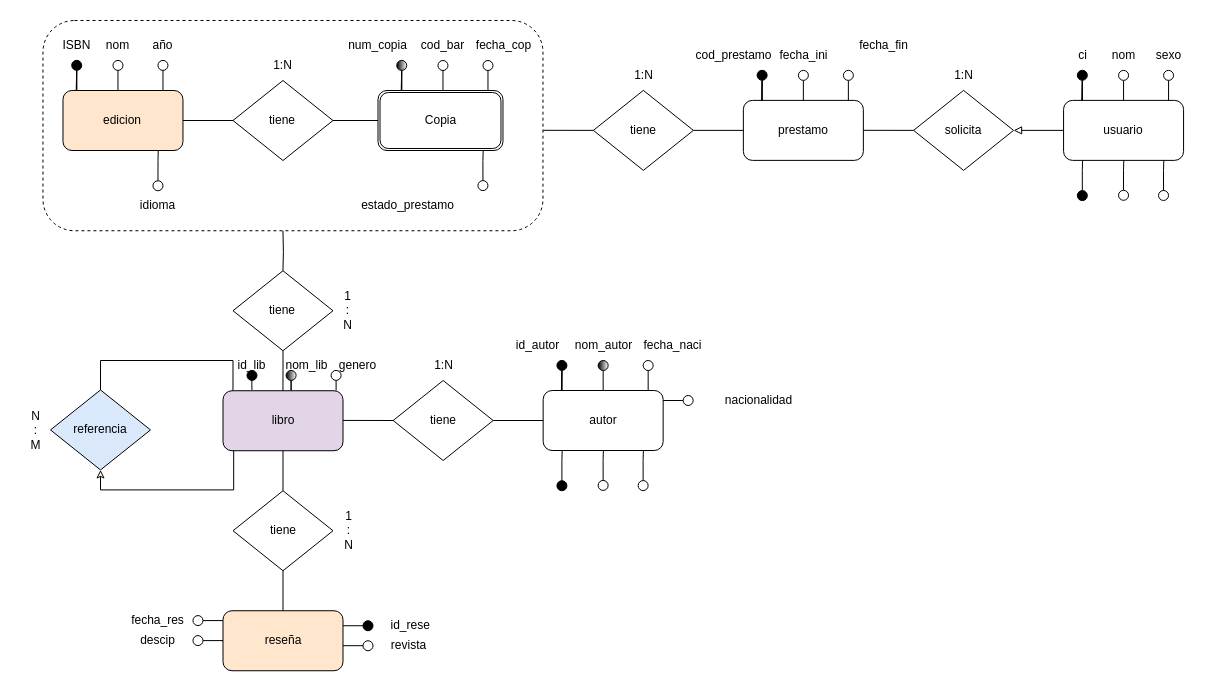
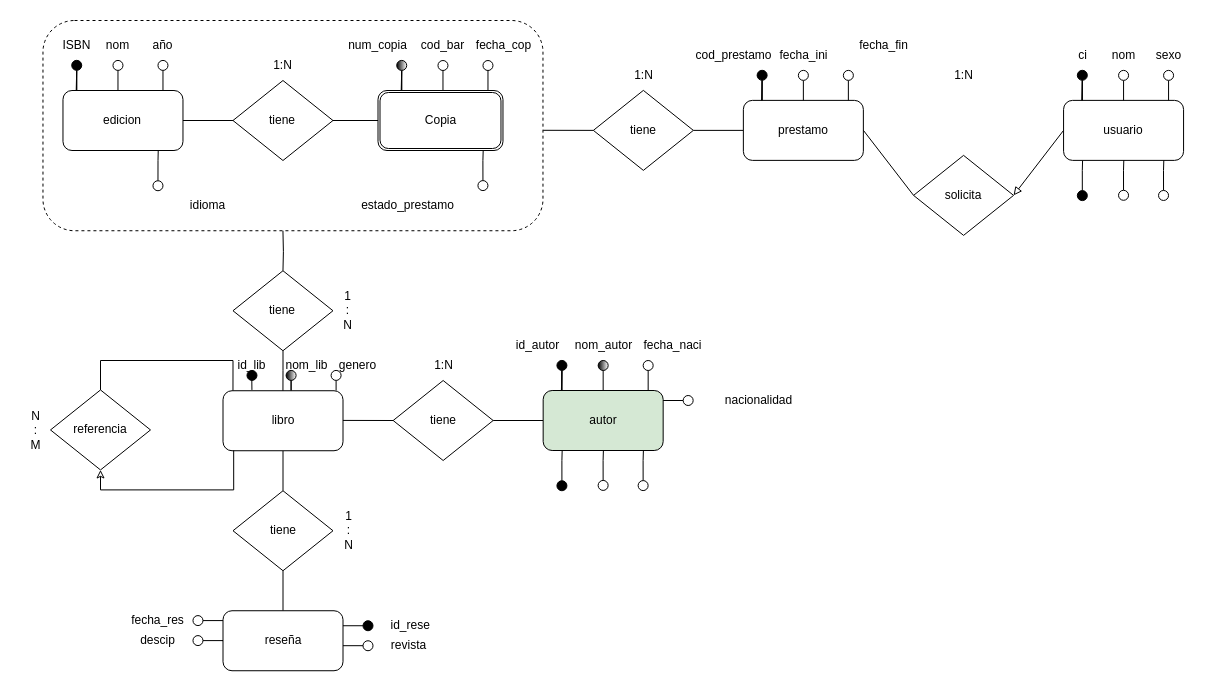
node "edicion": fillcolor #ffe6cc -> #ffffff
node "solicita": moved (964, 130) -> (964, 195)
node "idioma": moved (158, 206) -> (208, 206)
node "libro": fillcolor #e1d5e7 -> #ffffff
node "autor": fillcolor #ffffff -> #d5e8d4
node "referencia": fillcolor #dae8fc -> #ffffff
node "reseña": fillcolor #ffe6cc -> #ffffff
